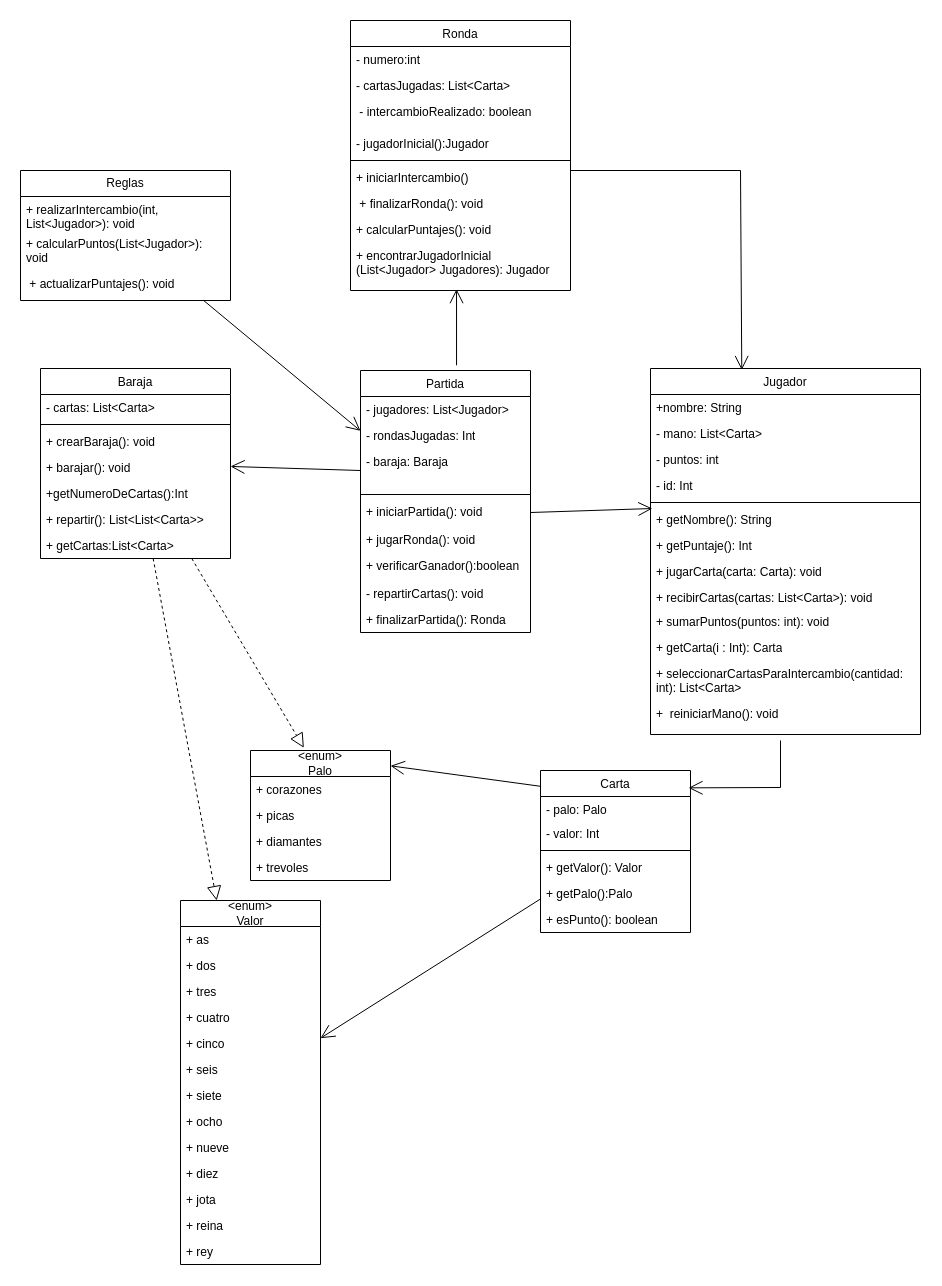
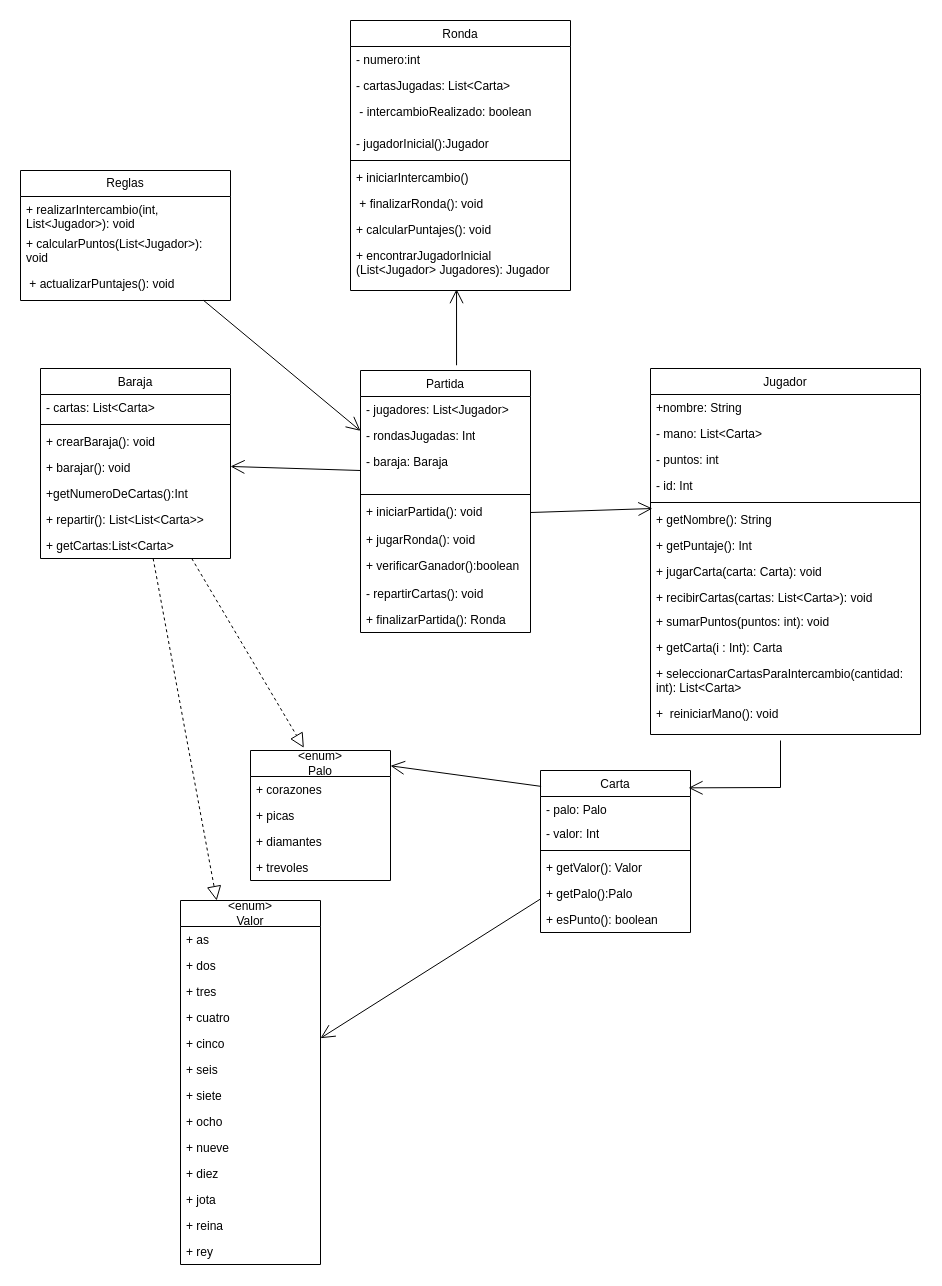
edge "+ iniciarIntercambio()" -> "Jugador": removed
